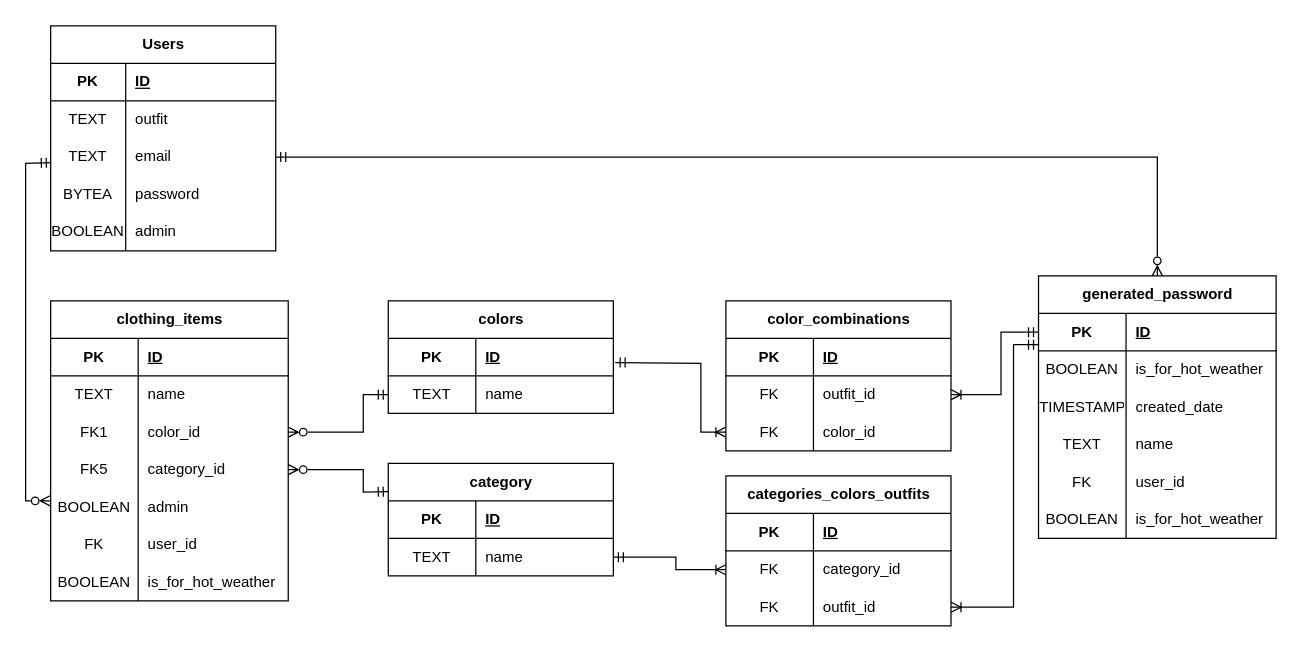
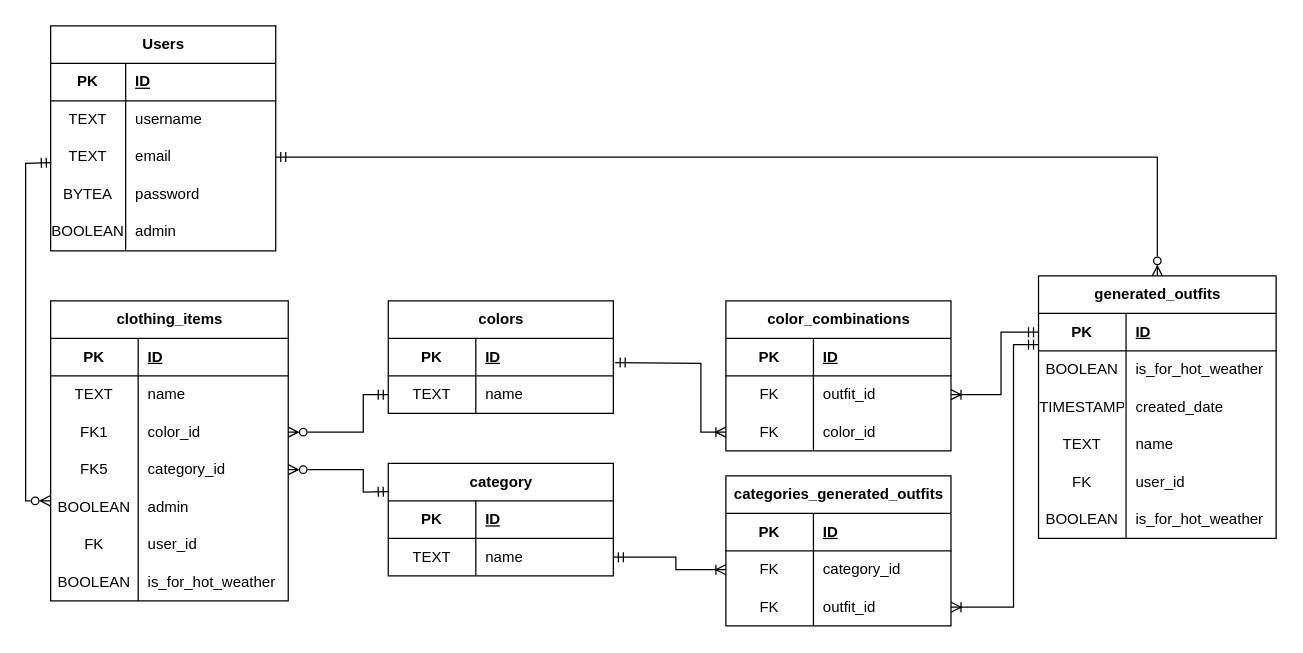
node "outfit": label "outfit" -> "username"
node "generated_password": label "generated_password" -> "generated_outfits"
node "categories_colors_outfits": label "categories_colors_outfits" -> "categories_generated_outfits"
